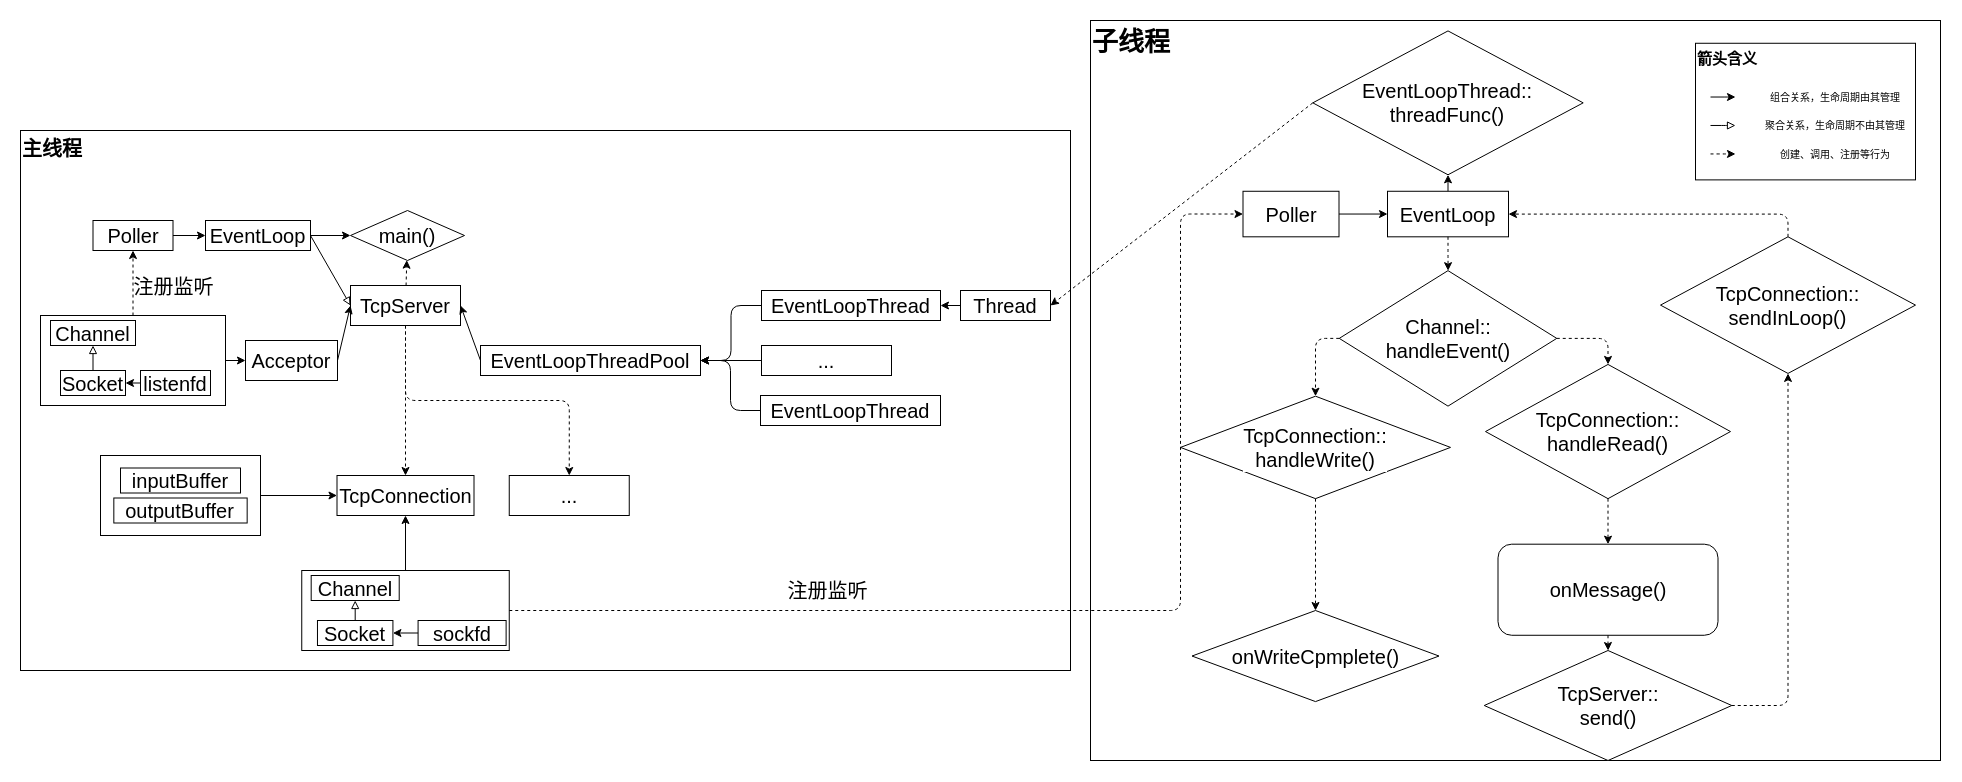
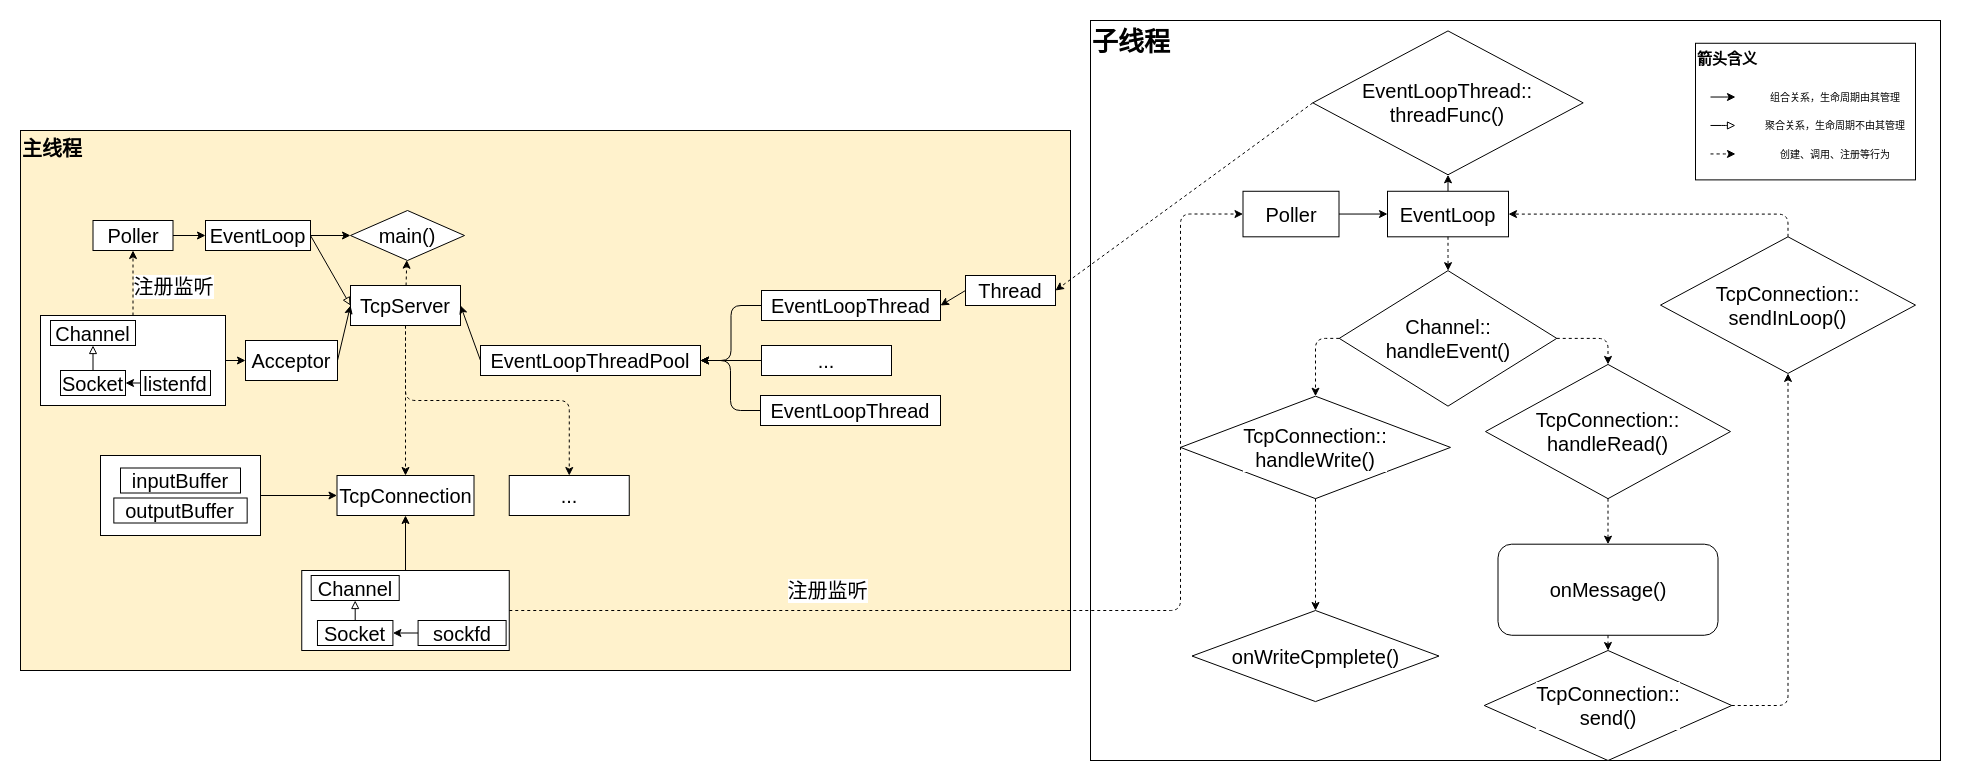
node "Thread": moved (1006, 306) -> (1011, 291)
node "主线程": fillcolor #ffffff -> #fff2cc
node "TcpServer::send()": label "TcpServer::send()" -> "TcpConnection::send()"
